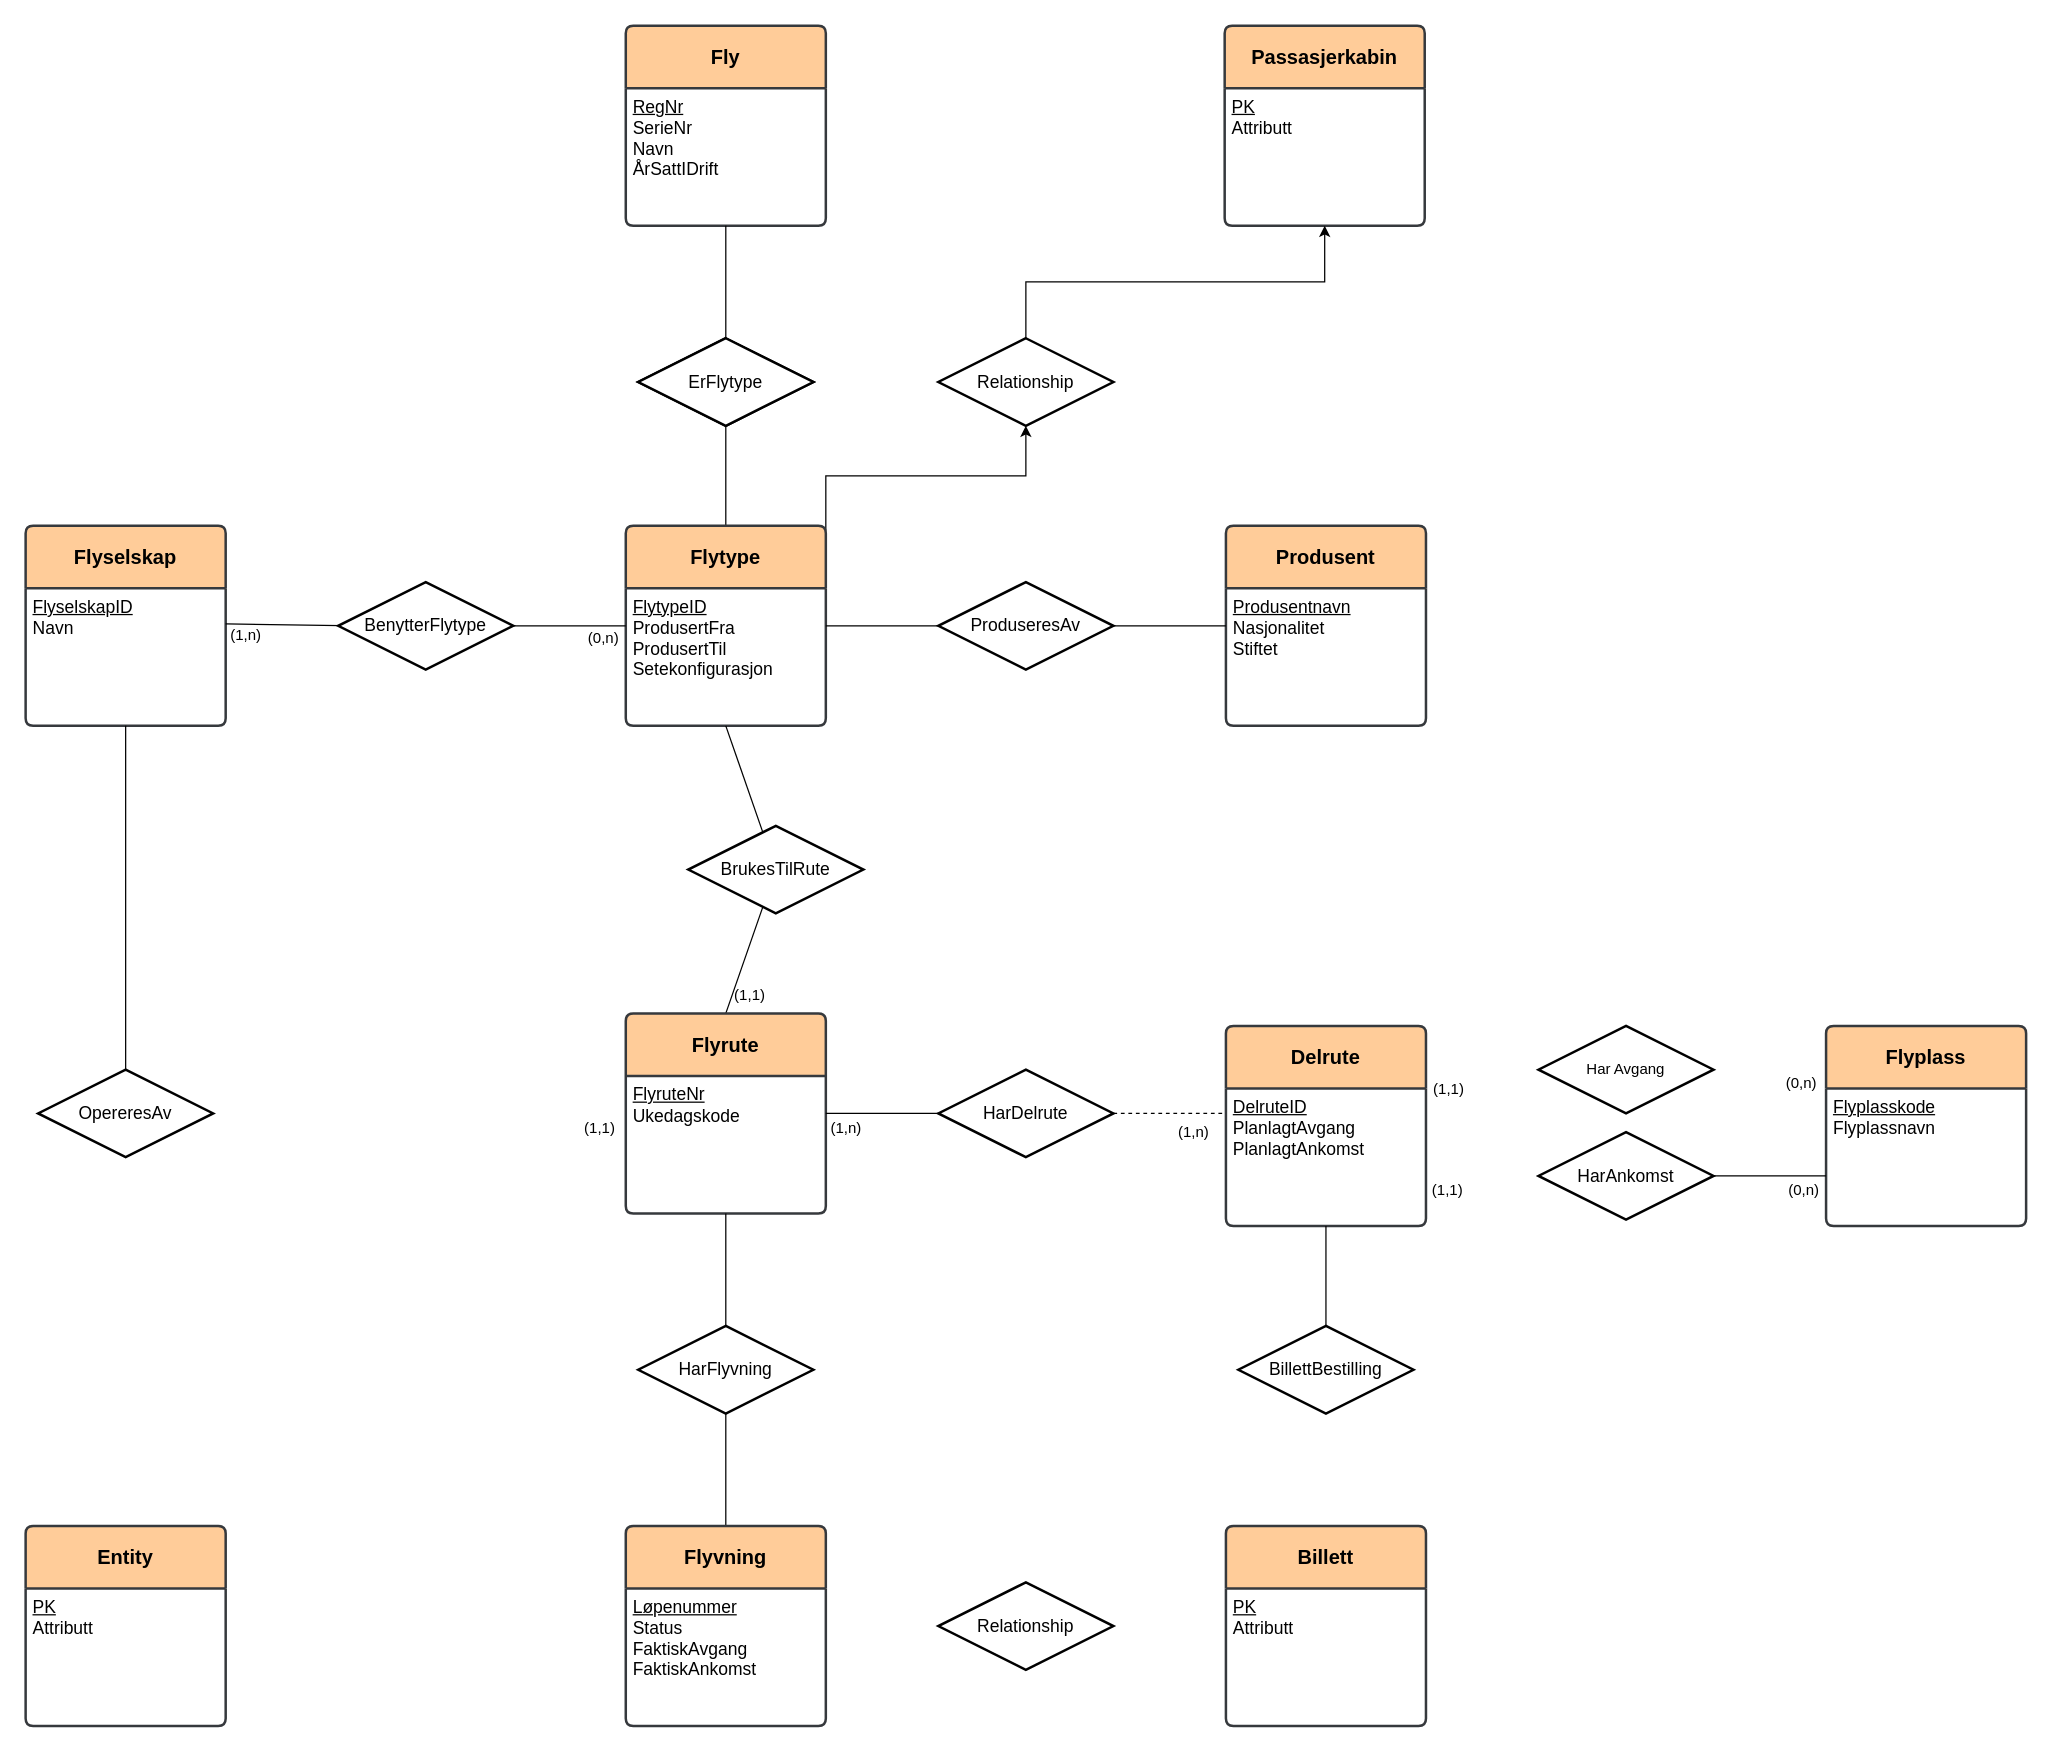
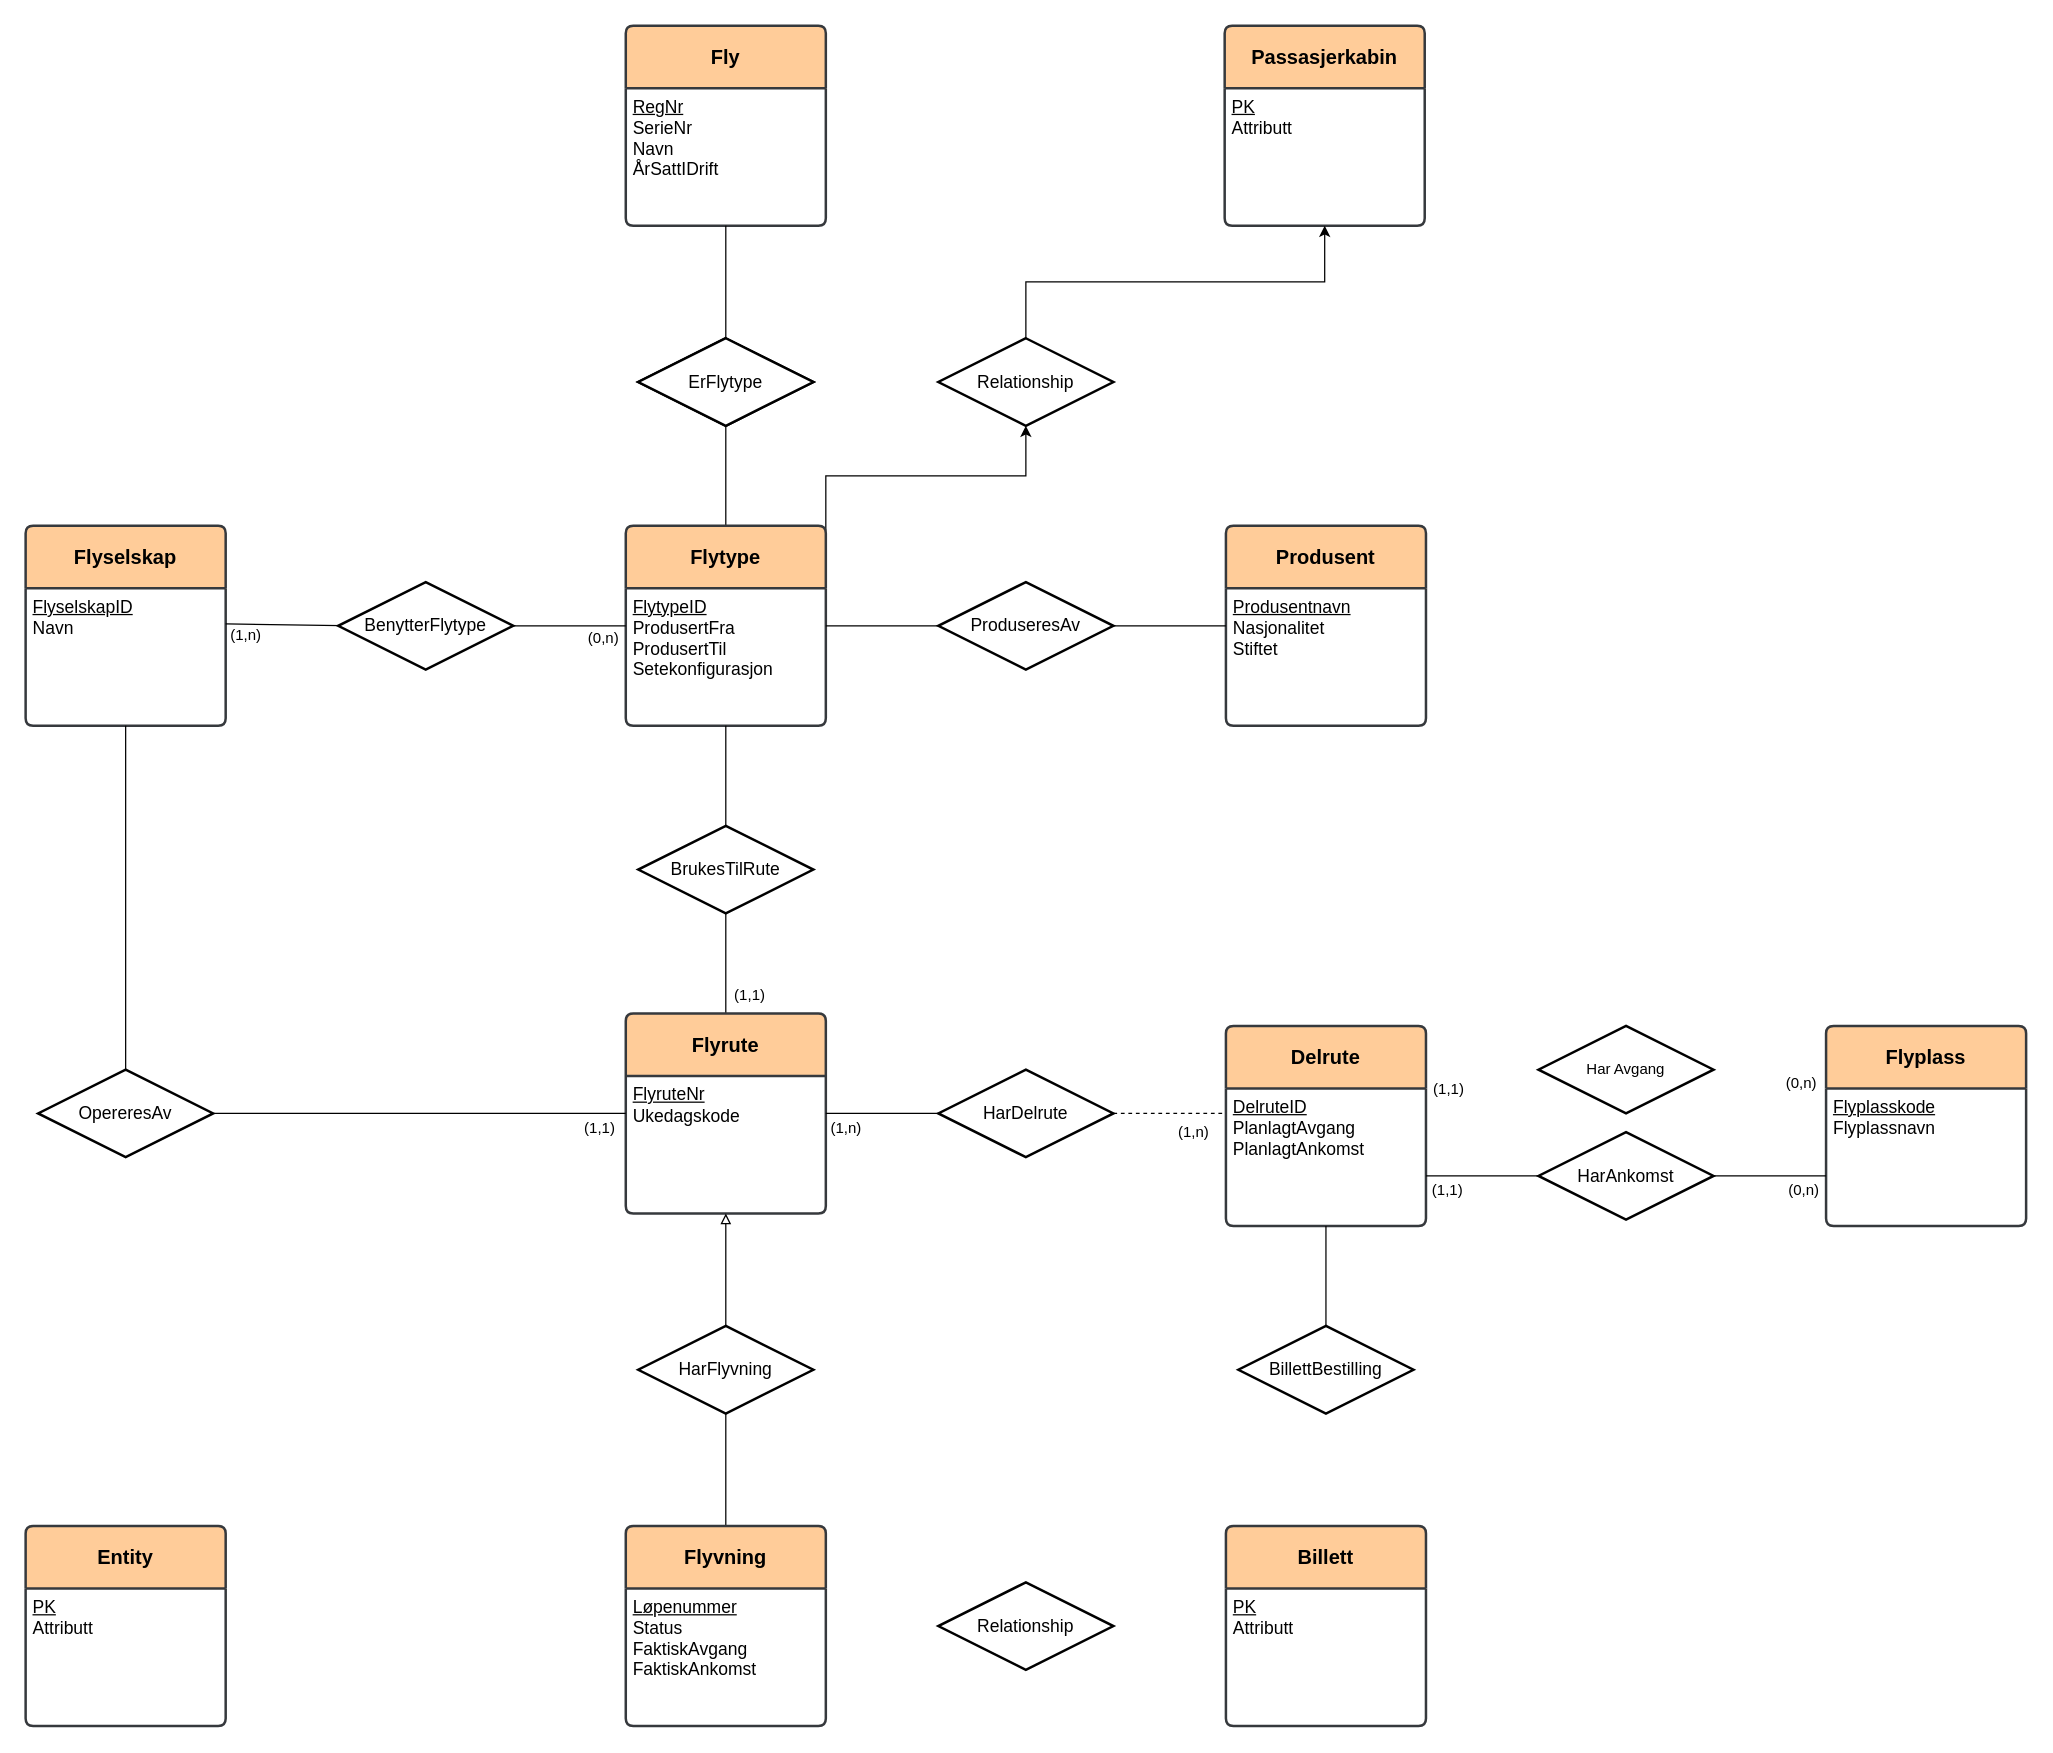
node "BrukesTilRute": moved (776, 869) -> (726, 869)
edge "OpereresAv" -- "Flyrute": added
edge "DelruteID PlanlagtAvgang PlanlagtAnkomst" -- "HarAnkomst": added
edge "FlyruteNr Ukedagskode" -- "HarFlyvning": arrowhead none -> block
